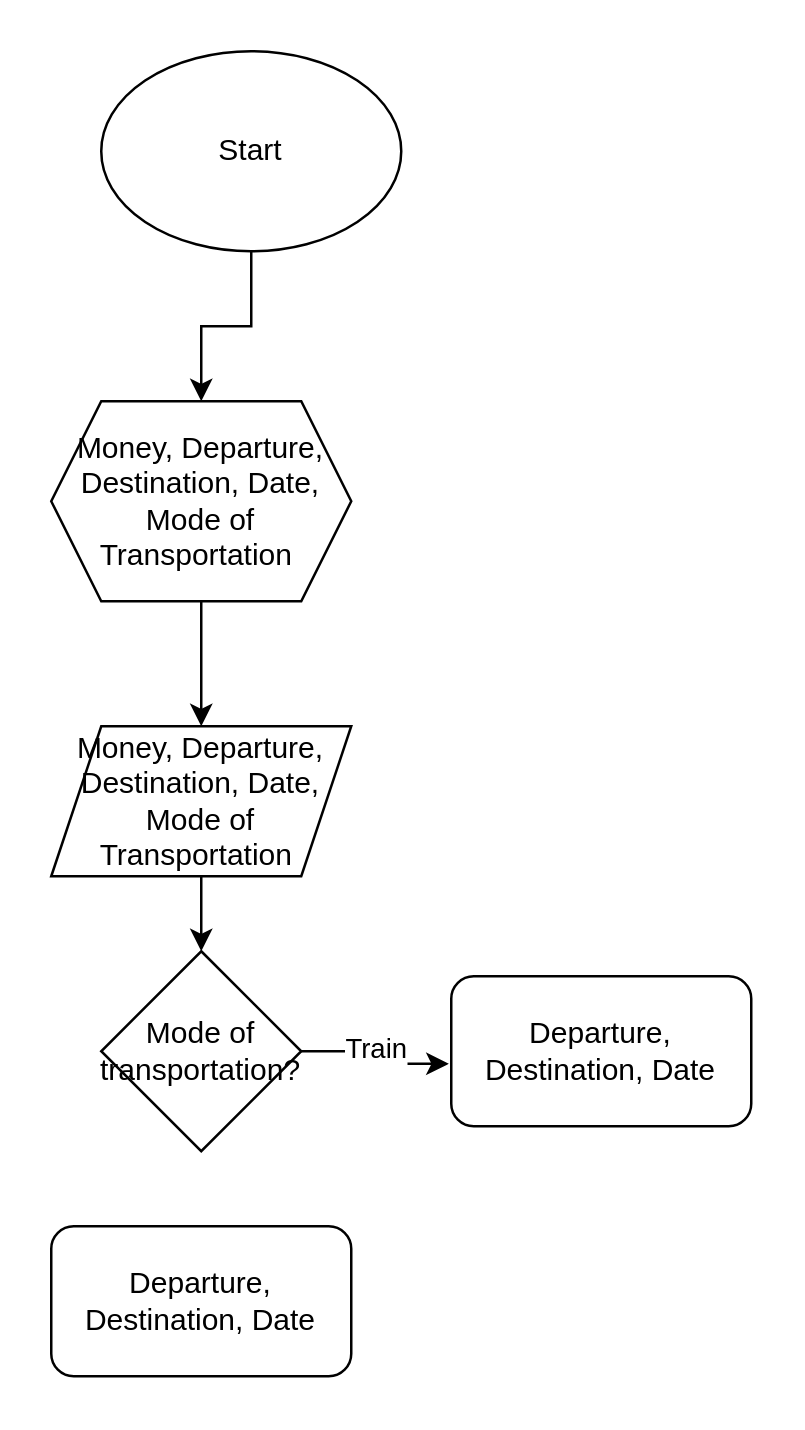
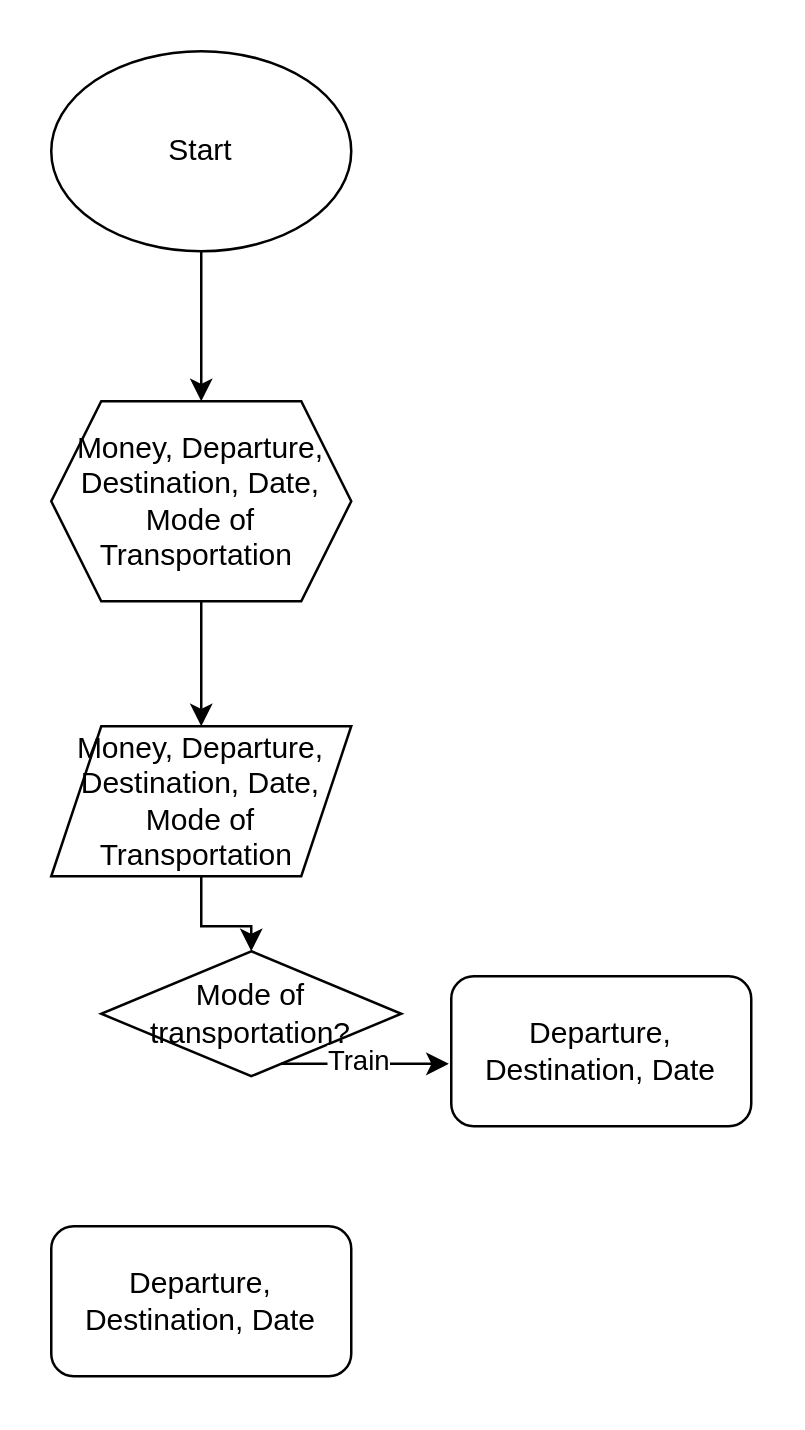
node "Start": moved (251, 151) -> (201, 151)
node "Mode of transportation?": size 200x200 -> 300x125
